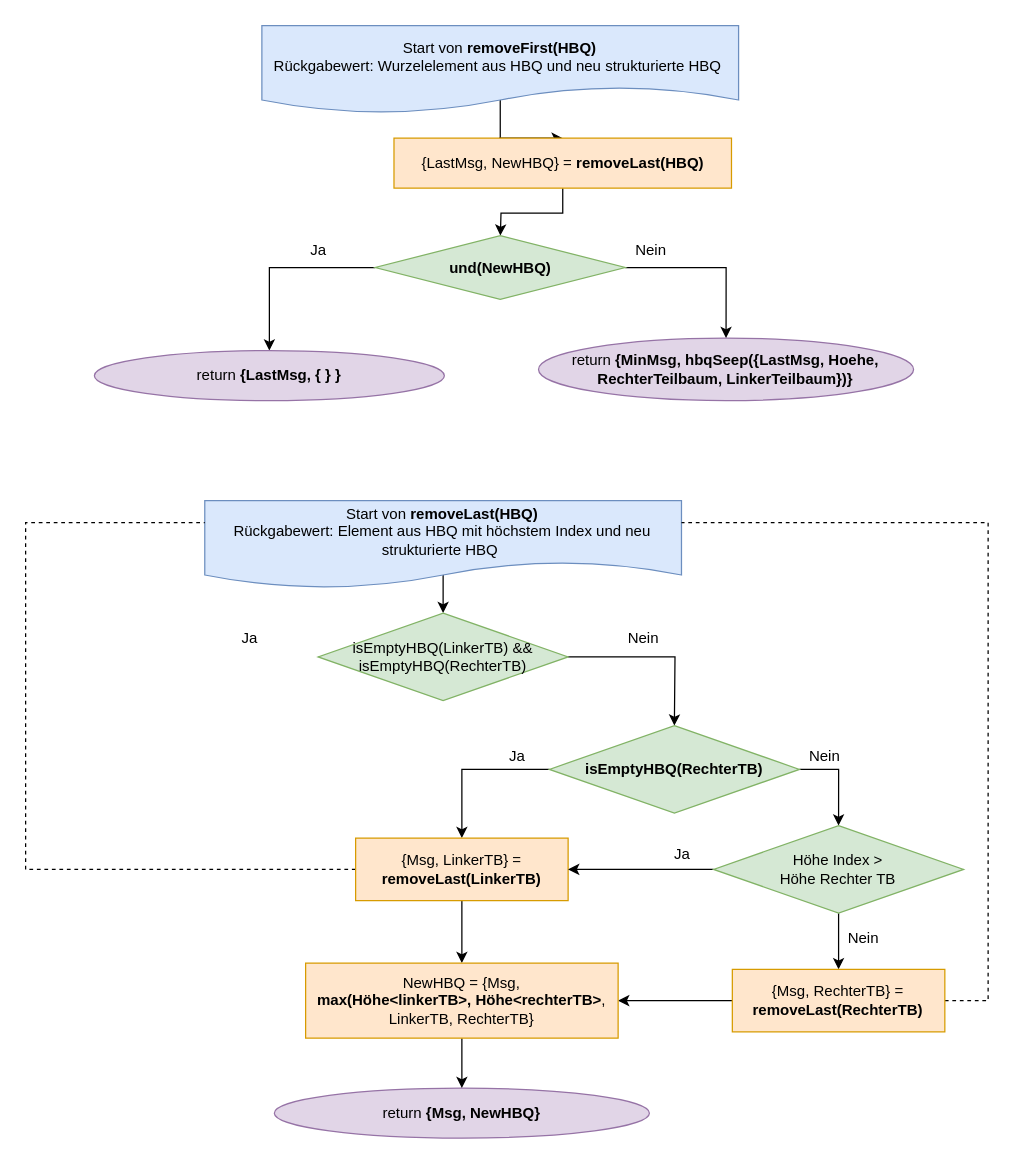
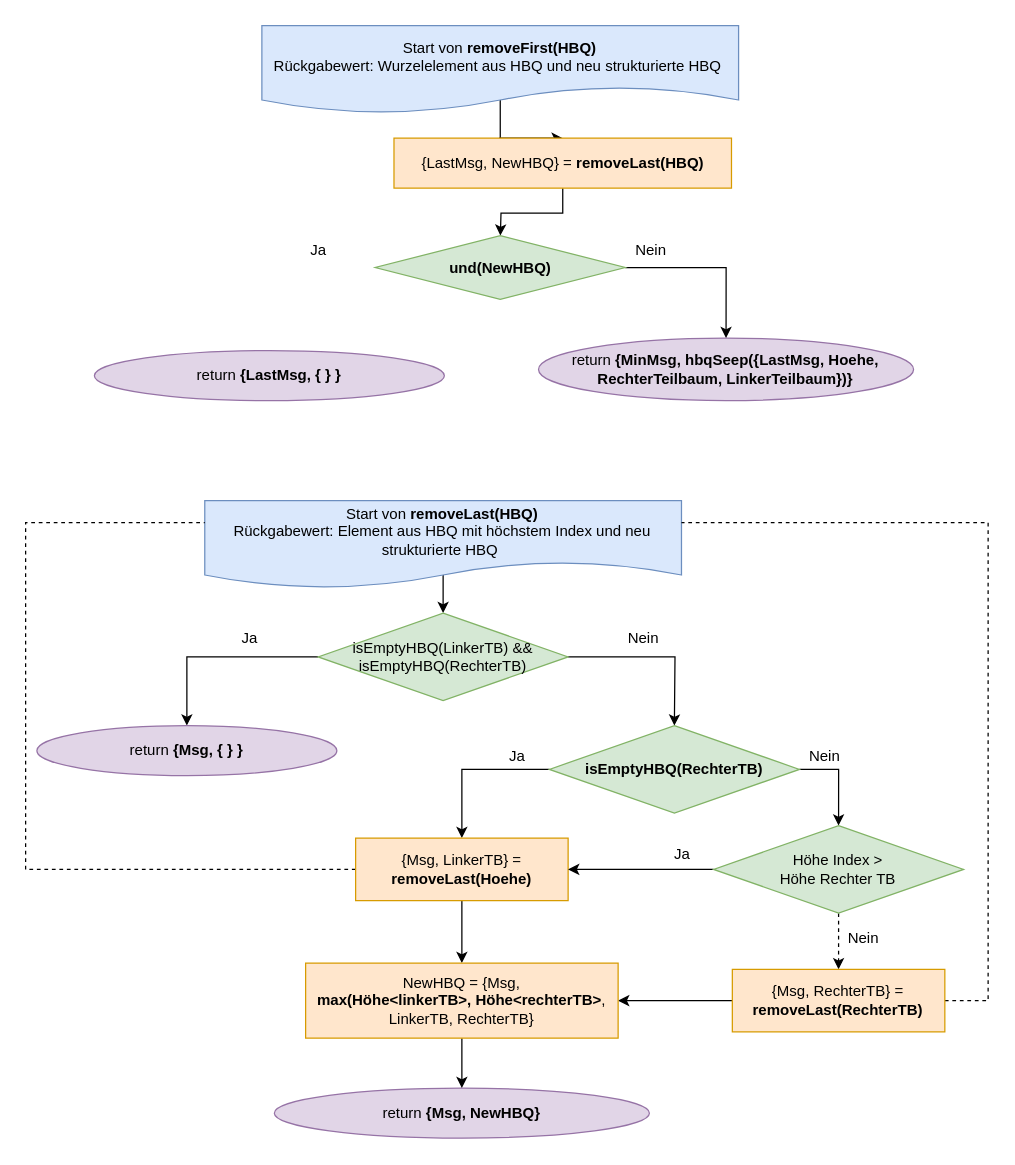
edge "und(NewHBQ)" -> "return {LastMsg, { } }": removed
edge "isEmptyHBQ(LinkerTB) && isEmptyHBQ(RechterTB)" -> "return {Msg, { } }": added
node "return {Msg, { } }": added
node "{Msg, LinkerTB} = removeLast(LinkerTB)": label "{Msg, LinkerTB} = removeLast(LinkerTB)" -> "{Msg, LinkerTB} = removeLast(Hoehe)"
edge "Höhe Index > Höhe Rechter TB" -> "{Msg, RechterTB} = removeLast(RechterTB)": style solid -> dashed
